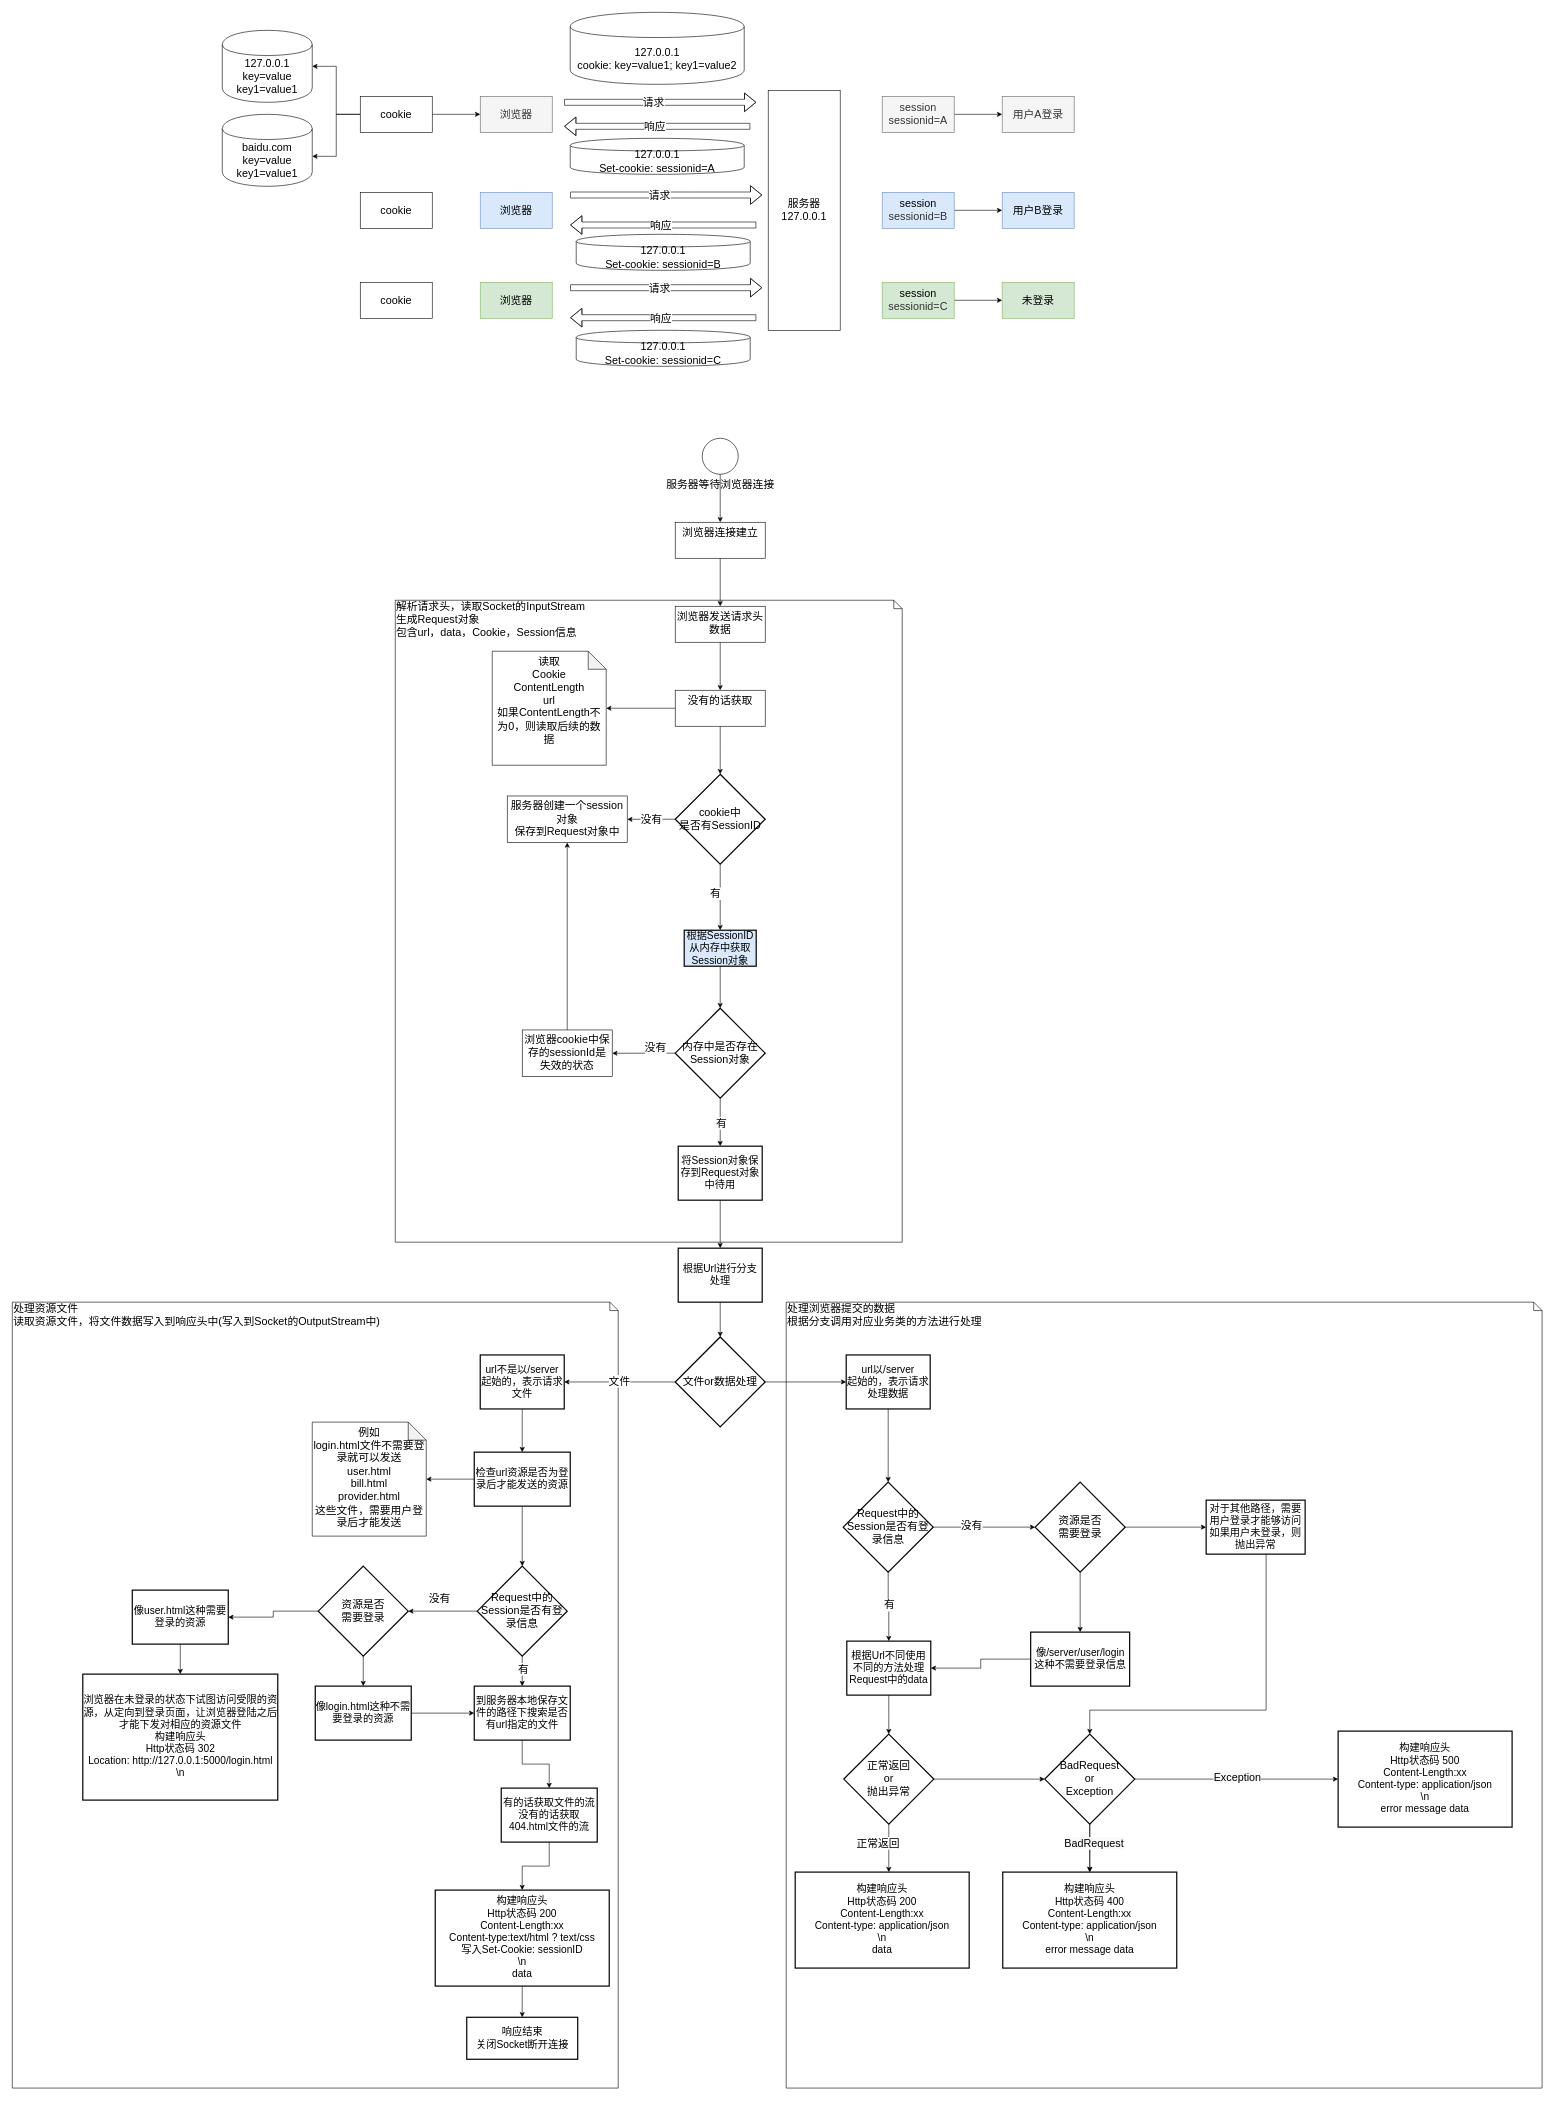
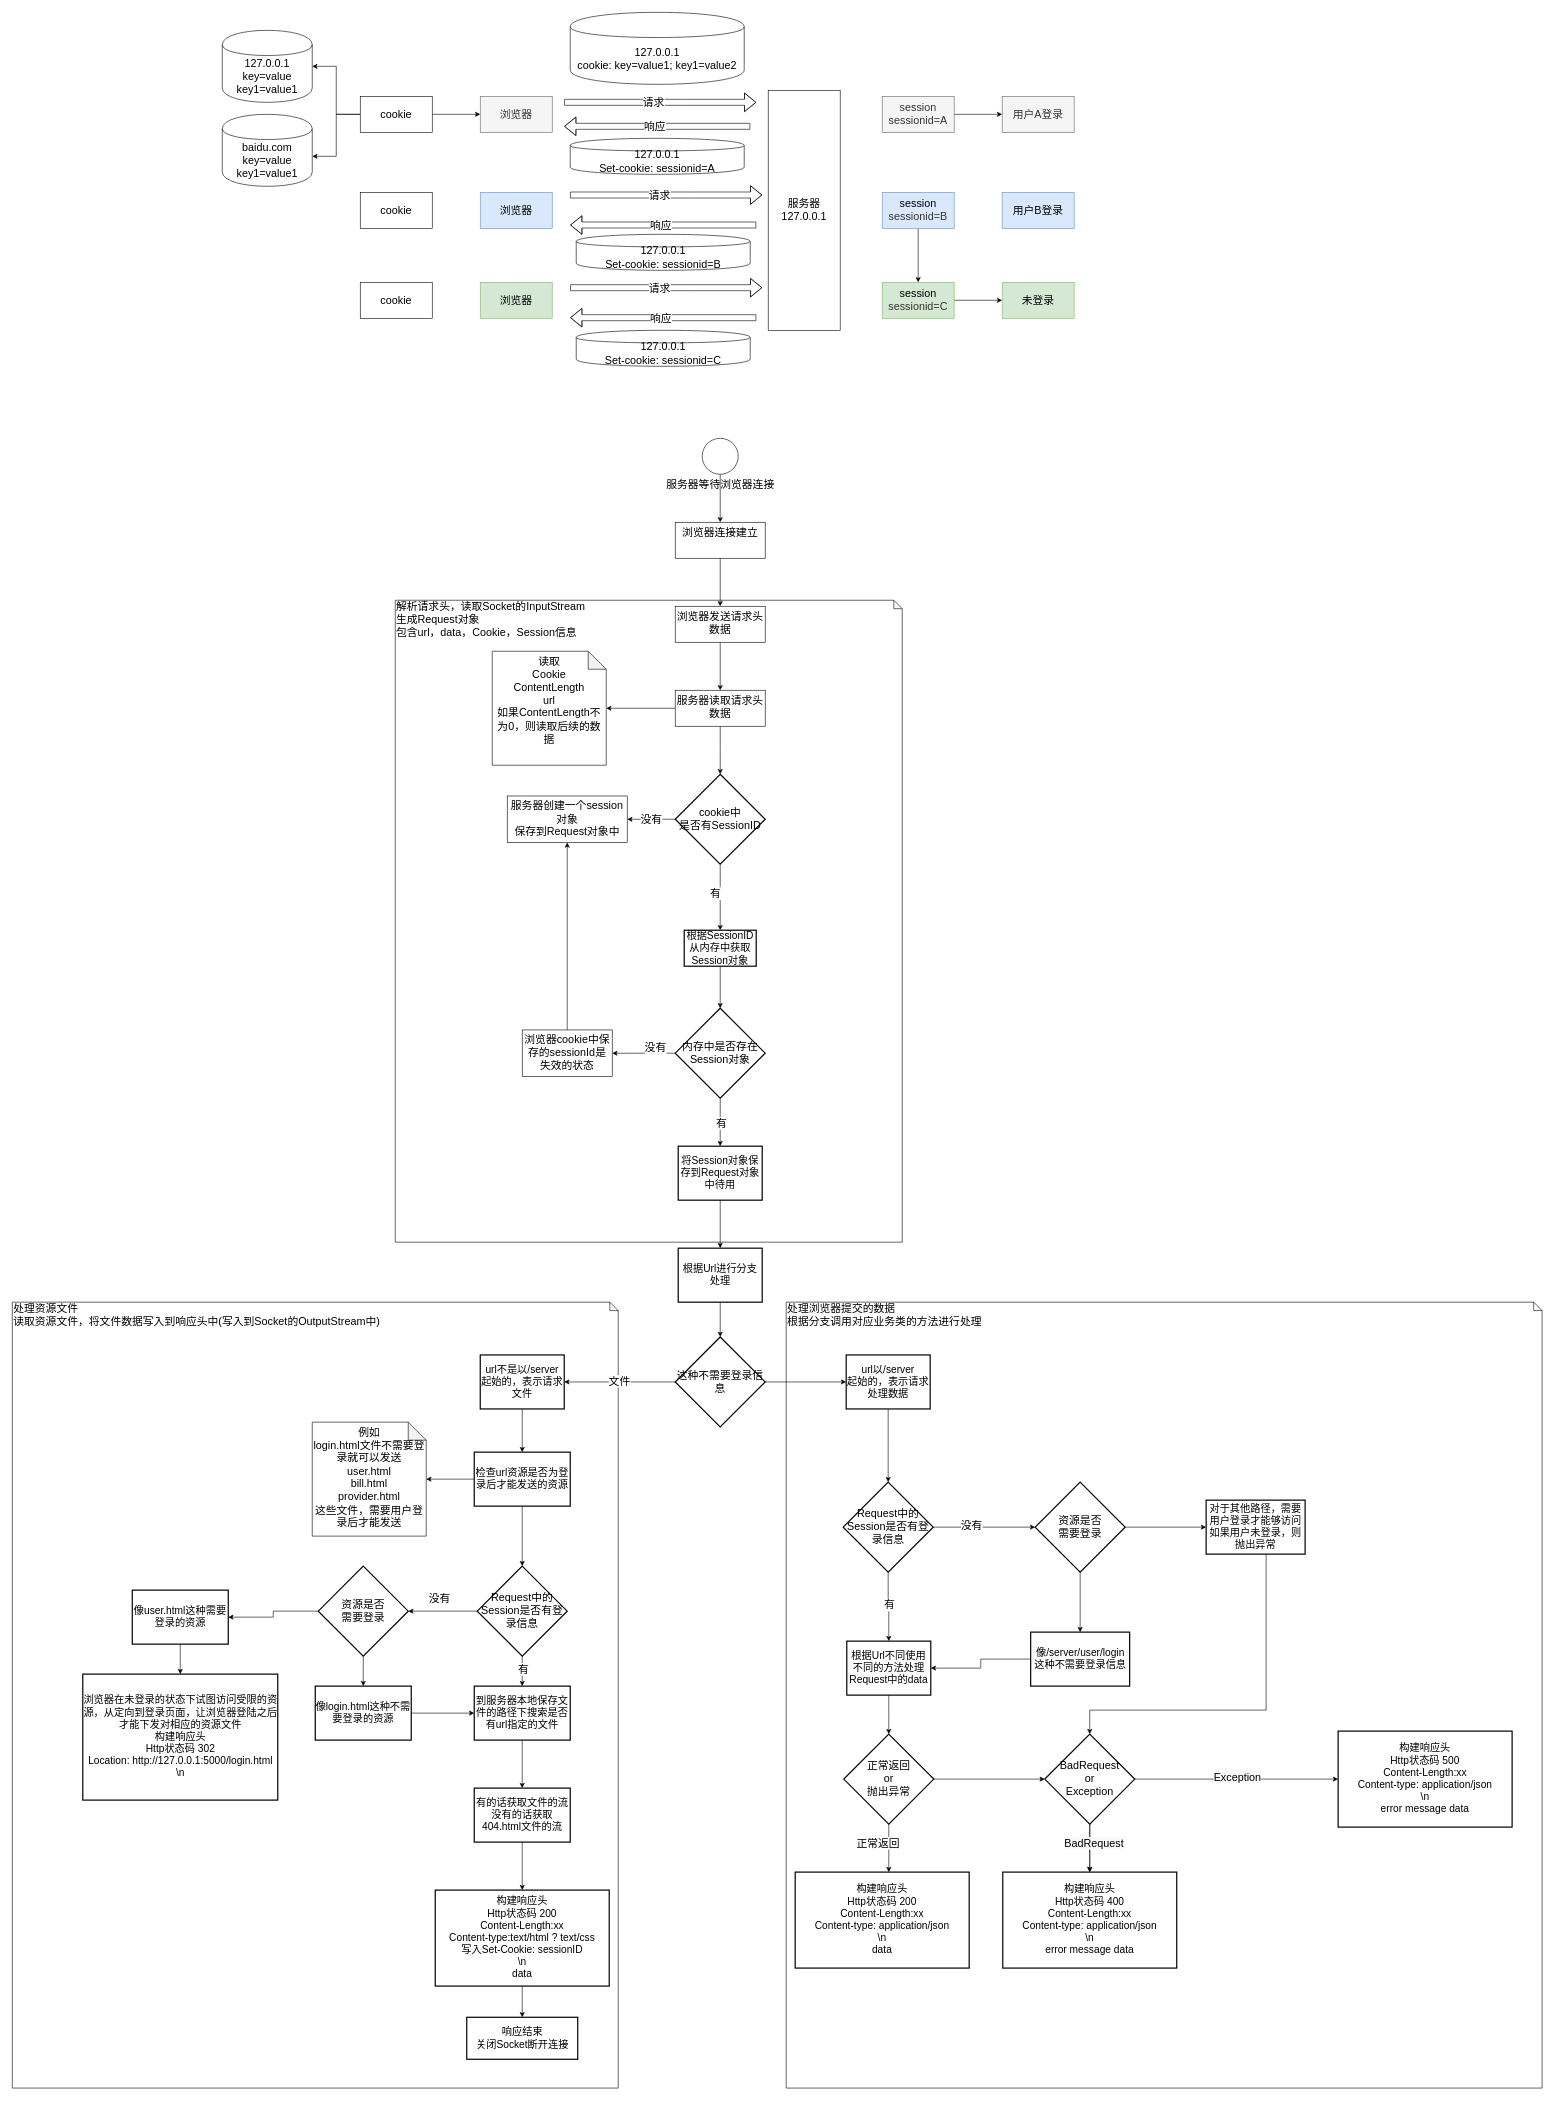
edge "session sessionid=B" -> "用户B登录": now "session sessionid=B" -> "session sessionid=C"
node "没有的话获取": label "没有的话获取" -> "服务器读取请求头数据"
node "根据SessionID从内存中获取Session对象": fillcolor #dae8fc -> #ffffff
node "文件or数据处理": label "文件or数据处理" -> "这种不需要登录信息"
node "有的话获取文件的流 没有的话获取404.html文件的流": moved (549, 1815) -> (522, 1815)
